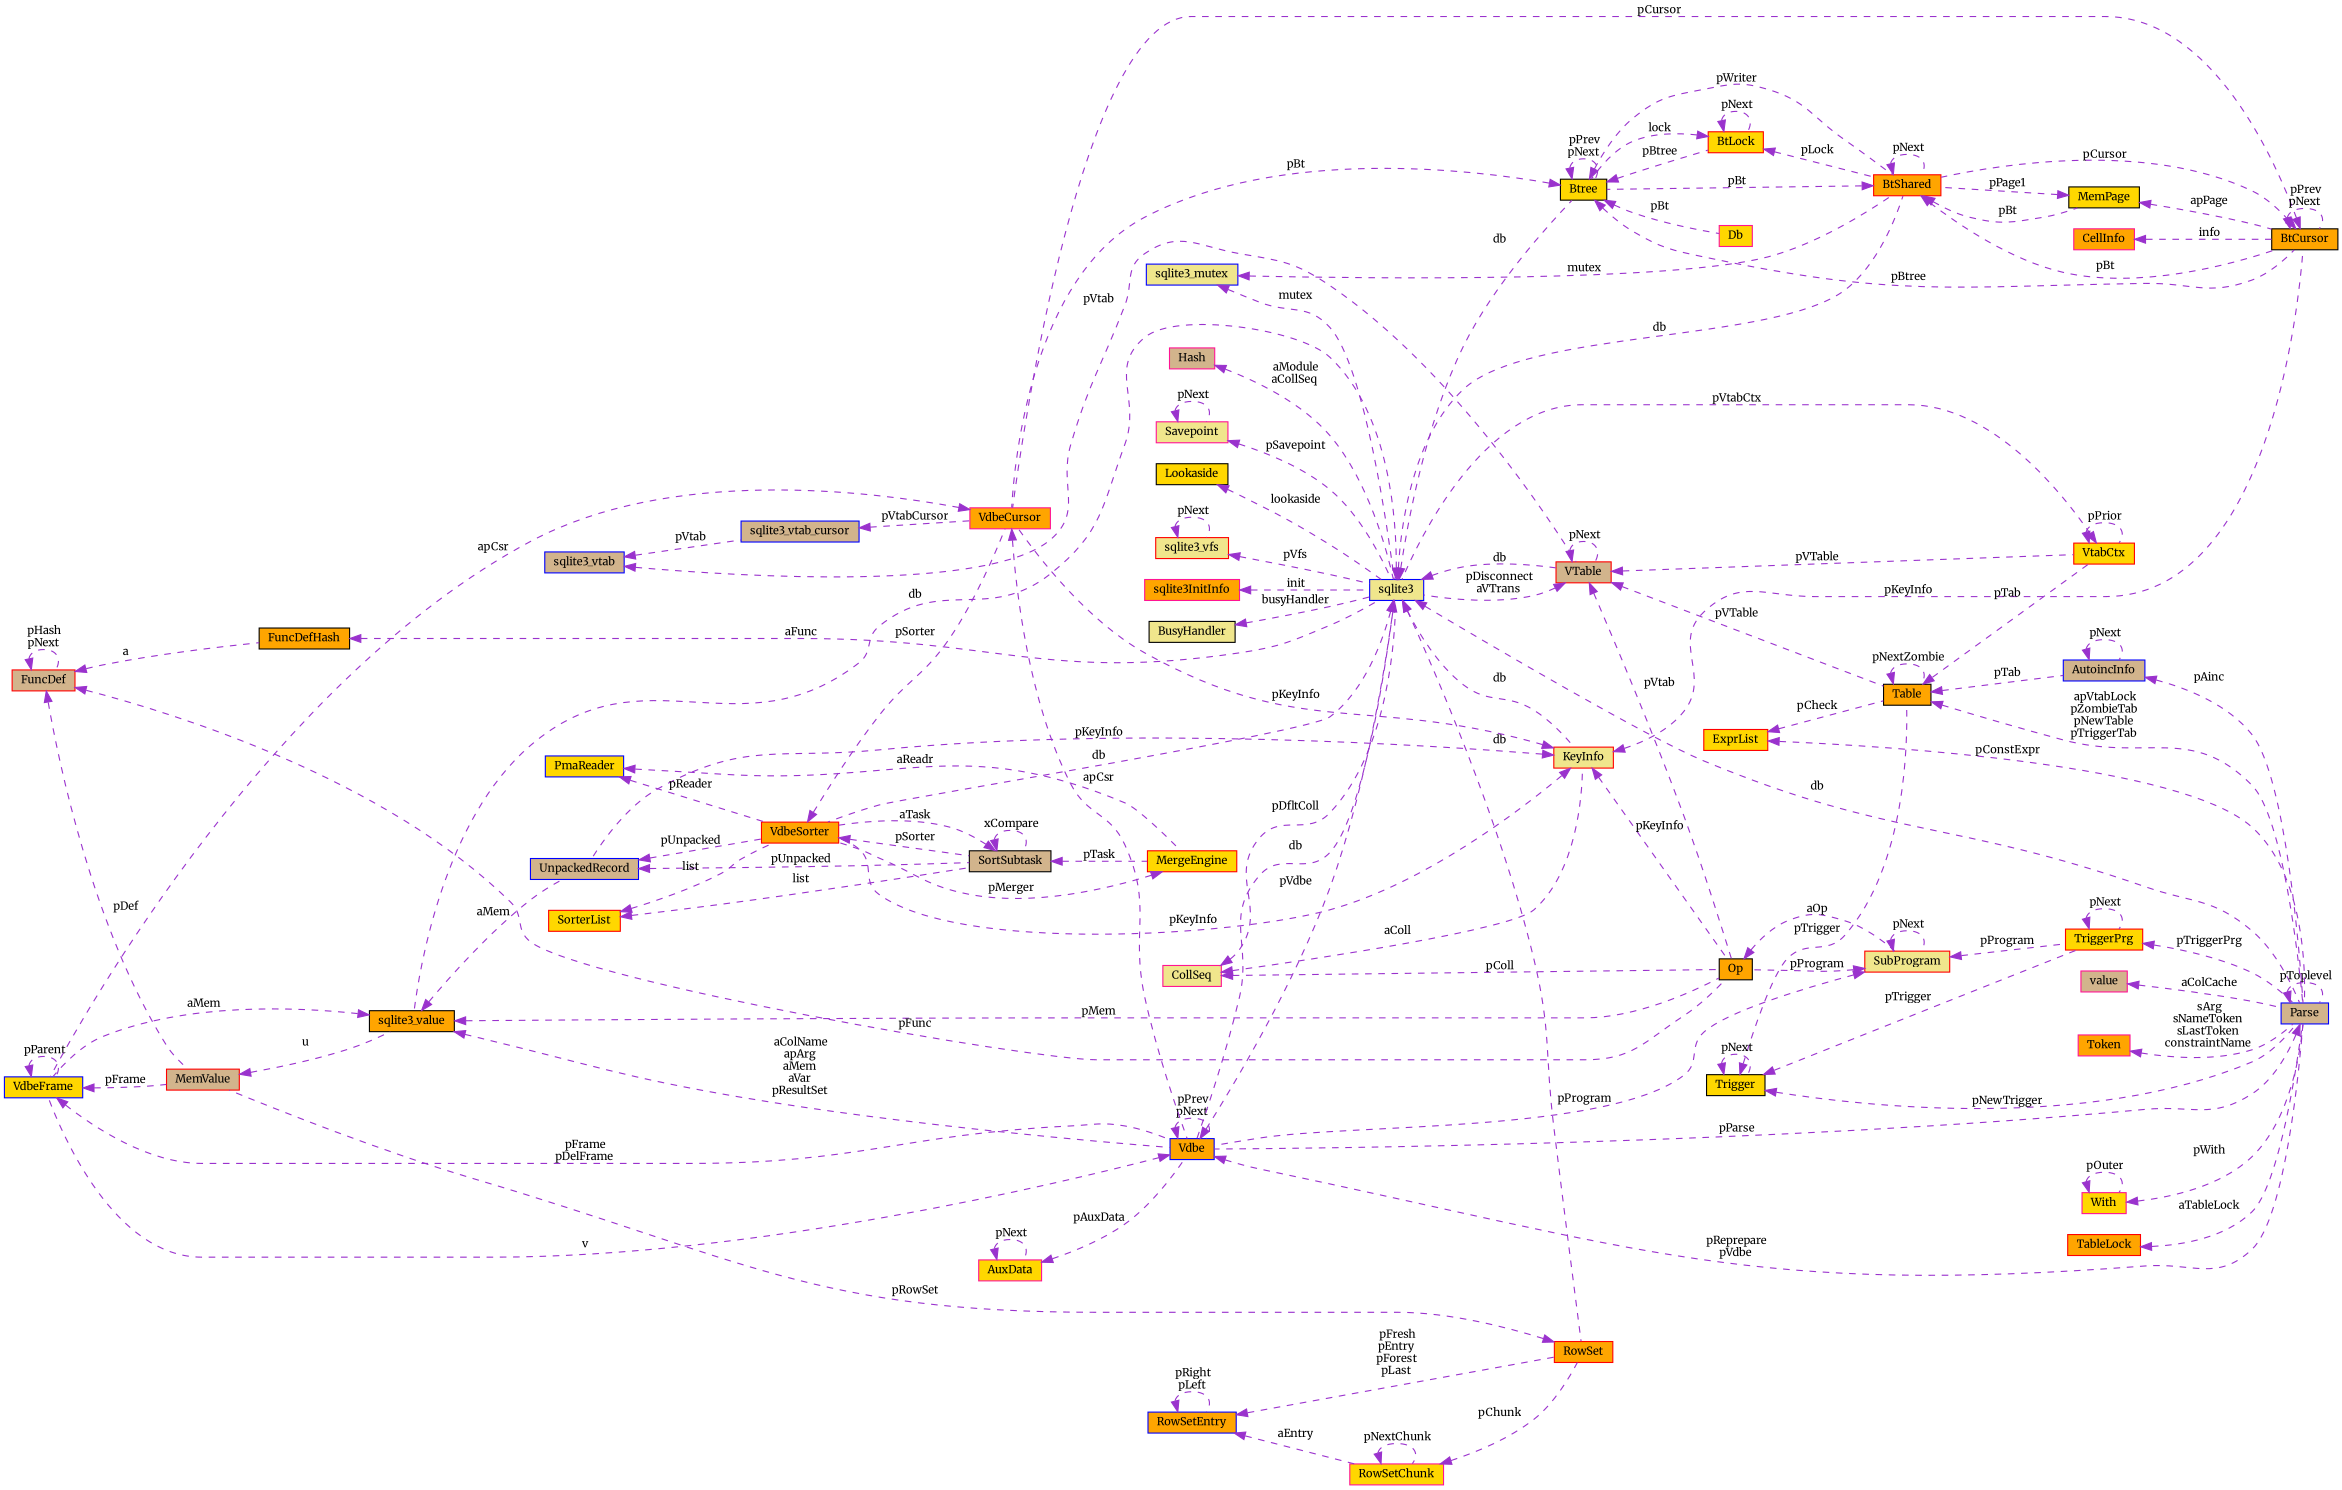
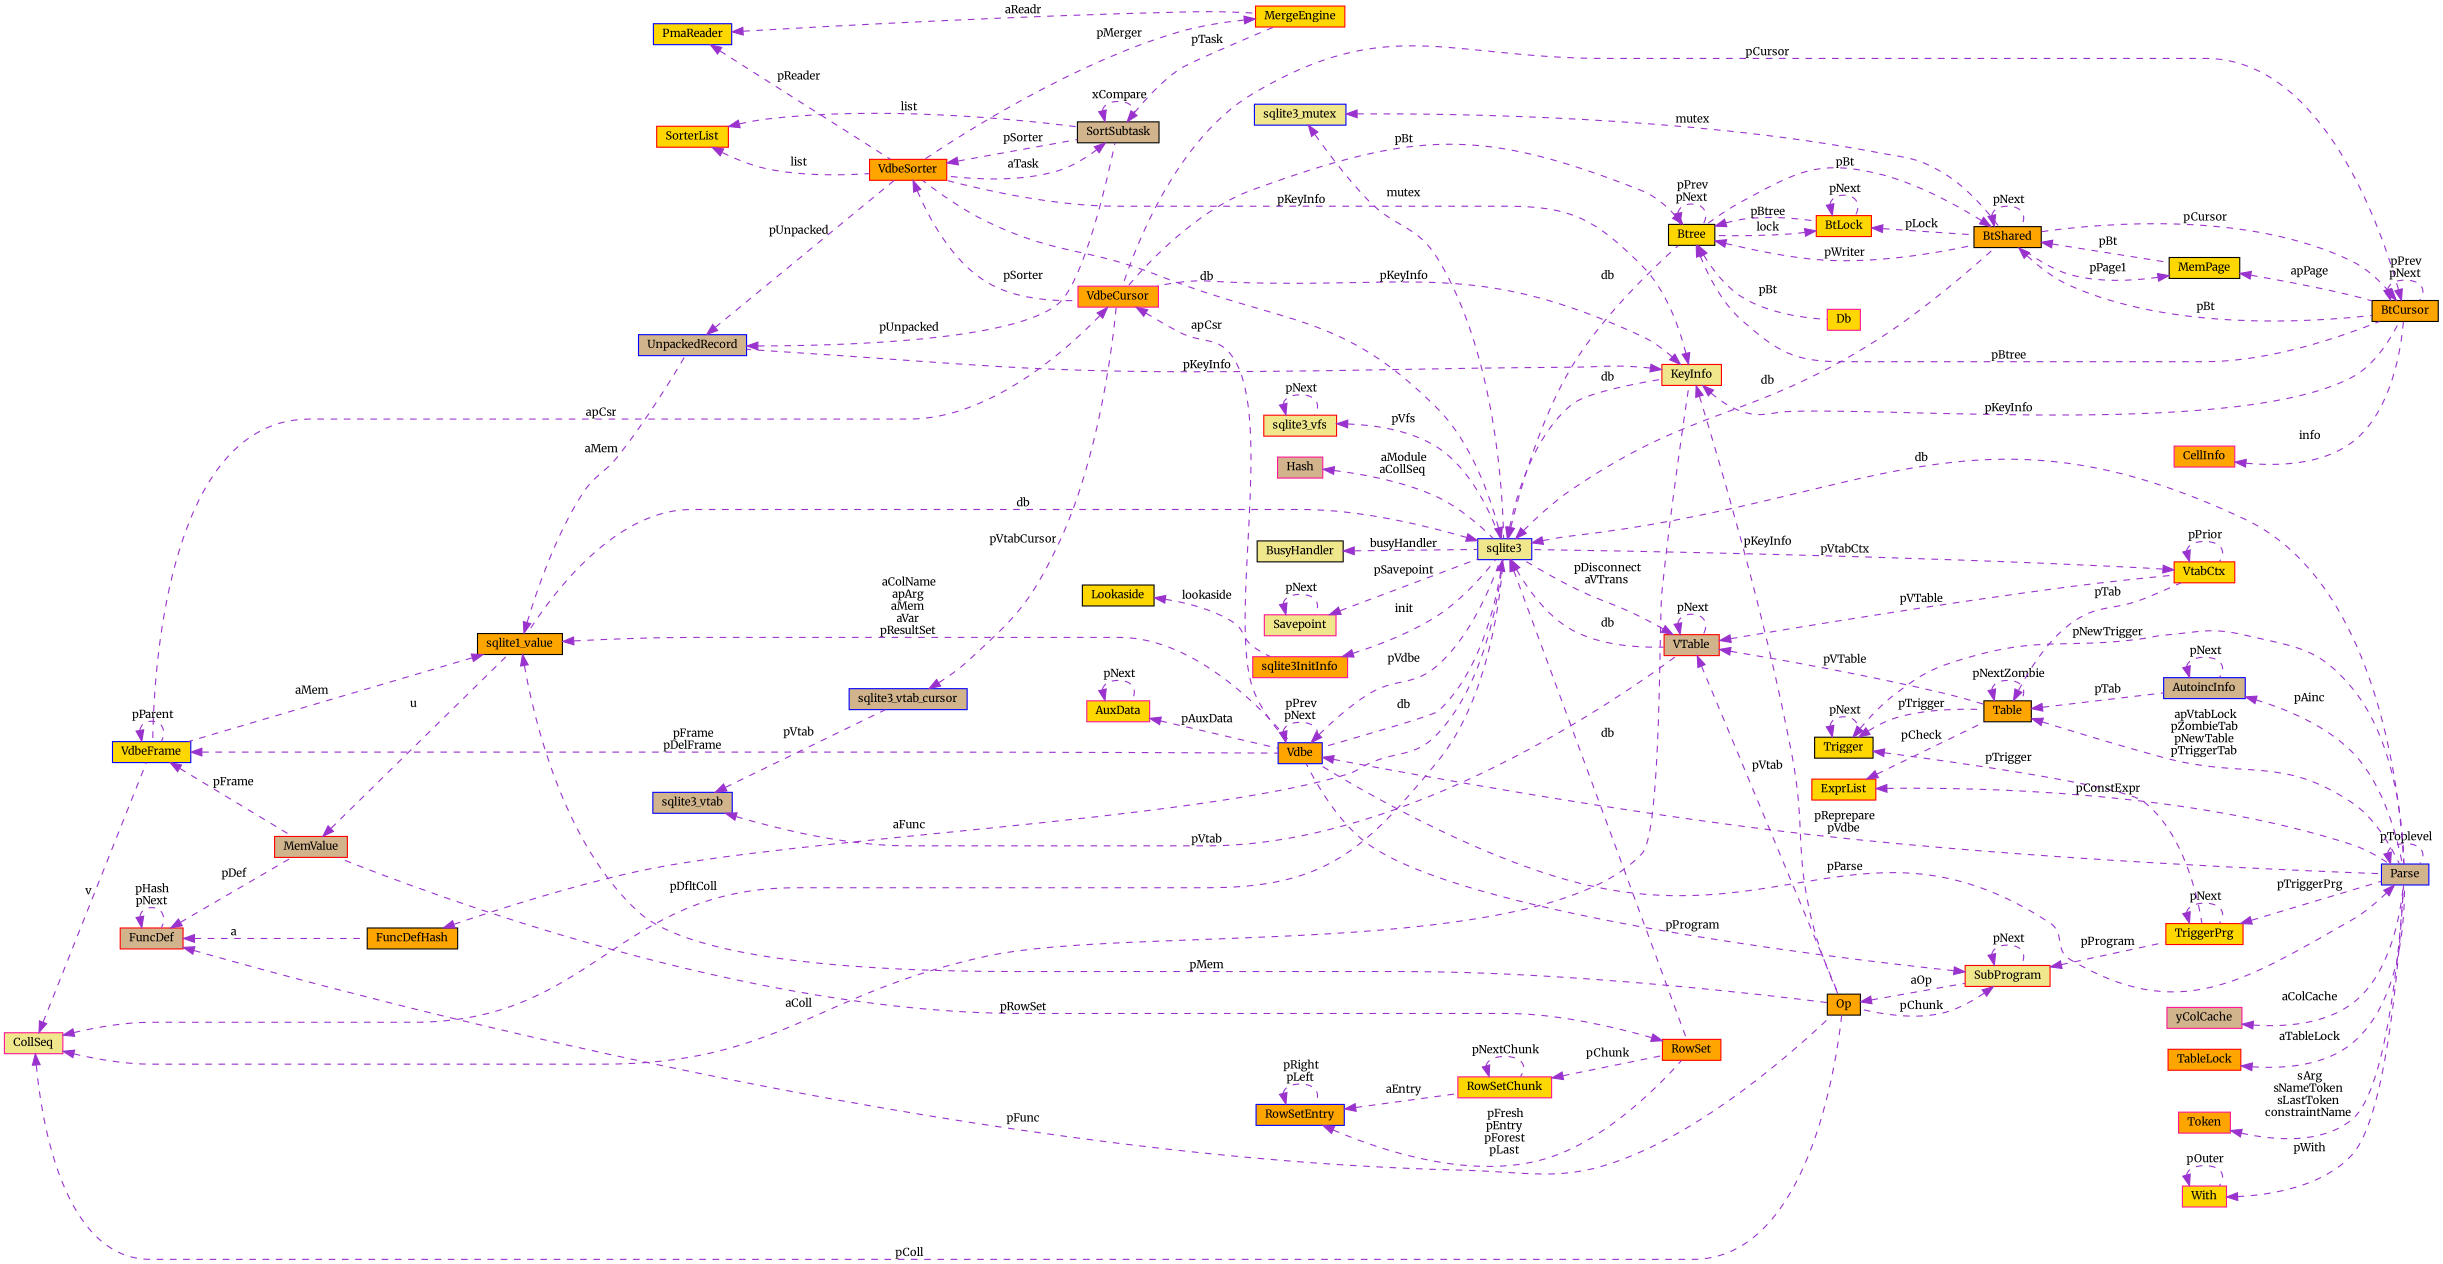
node "BtShared": color red -> black
edge "sqlite3" -> "Lookaside": now "sqlite3InitInfo" -> "Lookaside"
edge "Op" -> "SubProgram": label " pProgram" -> " pChunk"
node "value": label "value" -> "yColCache"
node "sqlite3_value": label "sqlite3_value" -> "sqlite1_value"
edge "VdbeFrame" -> "Vdbe": now "VdbeFrame" -> "CollSeq"
